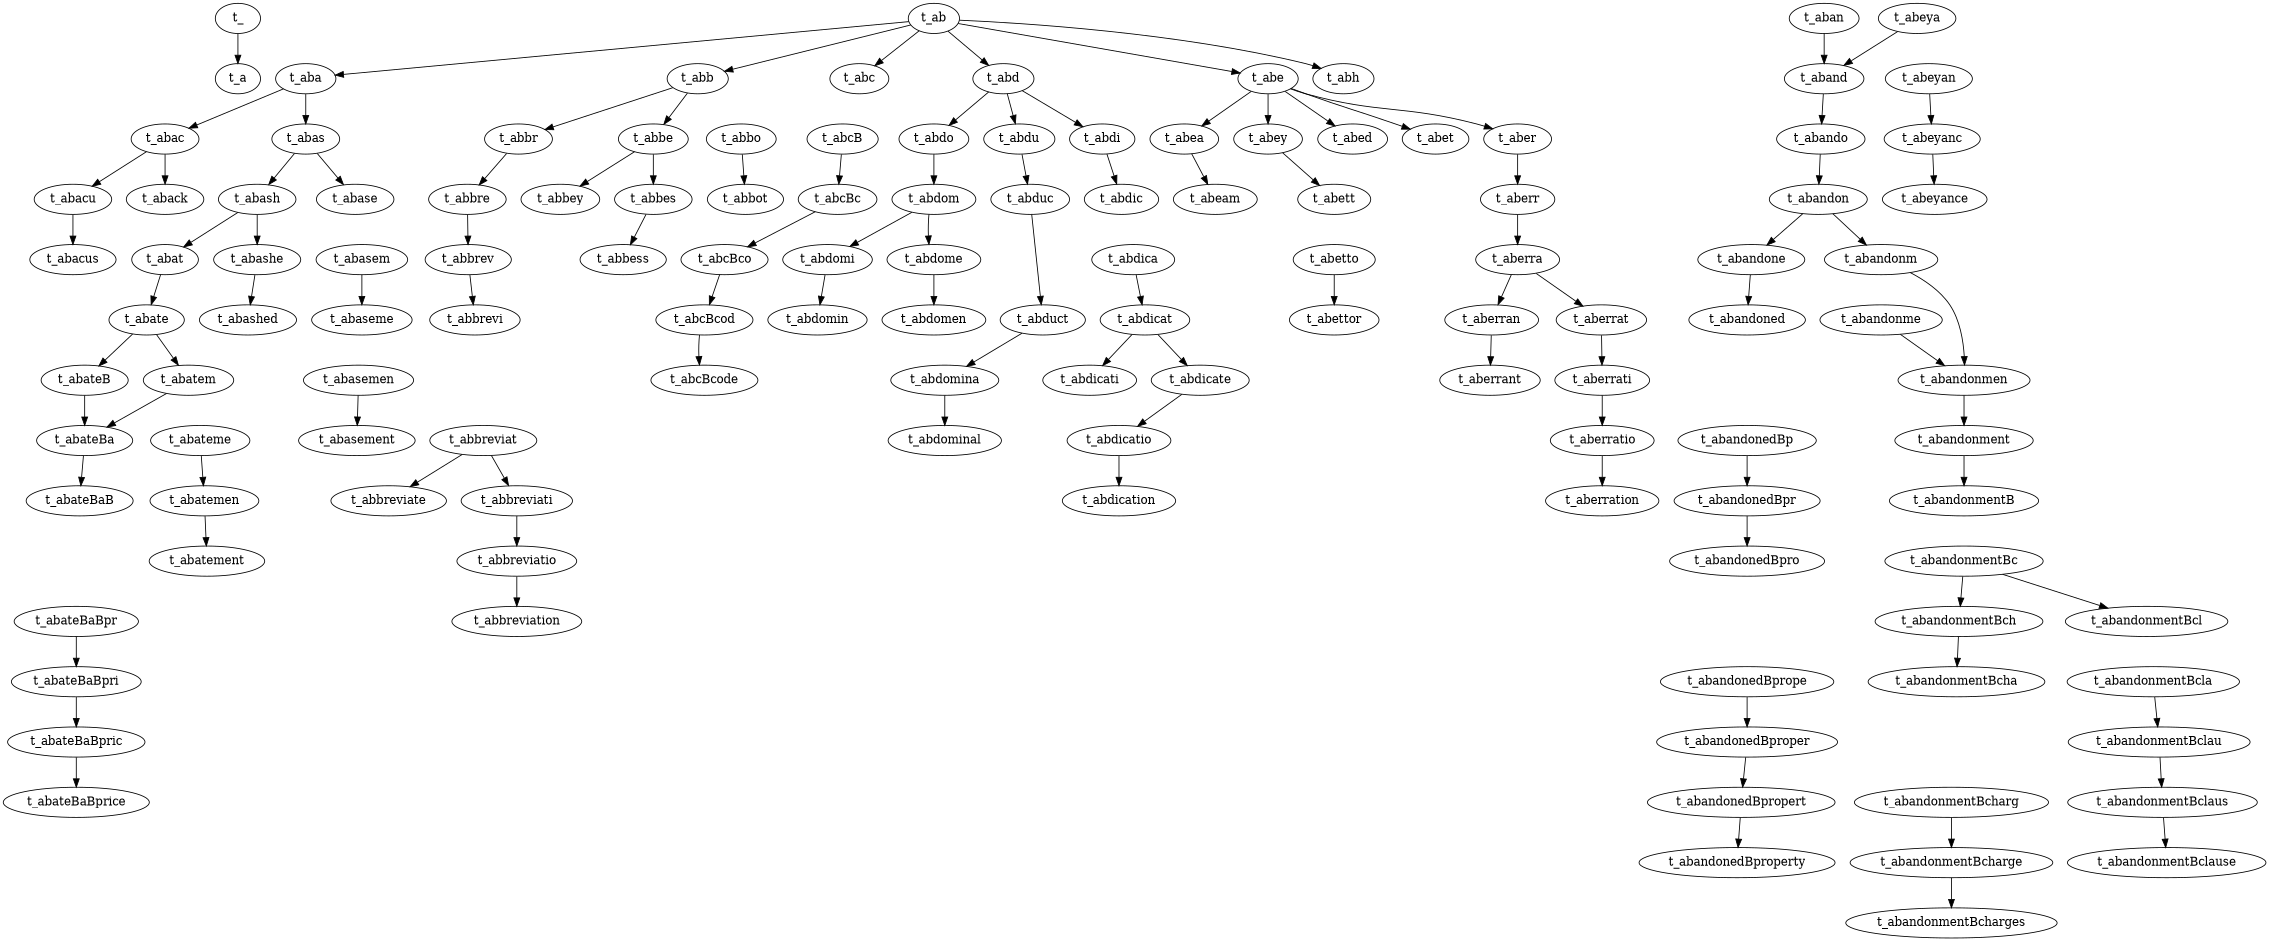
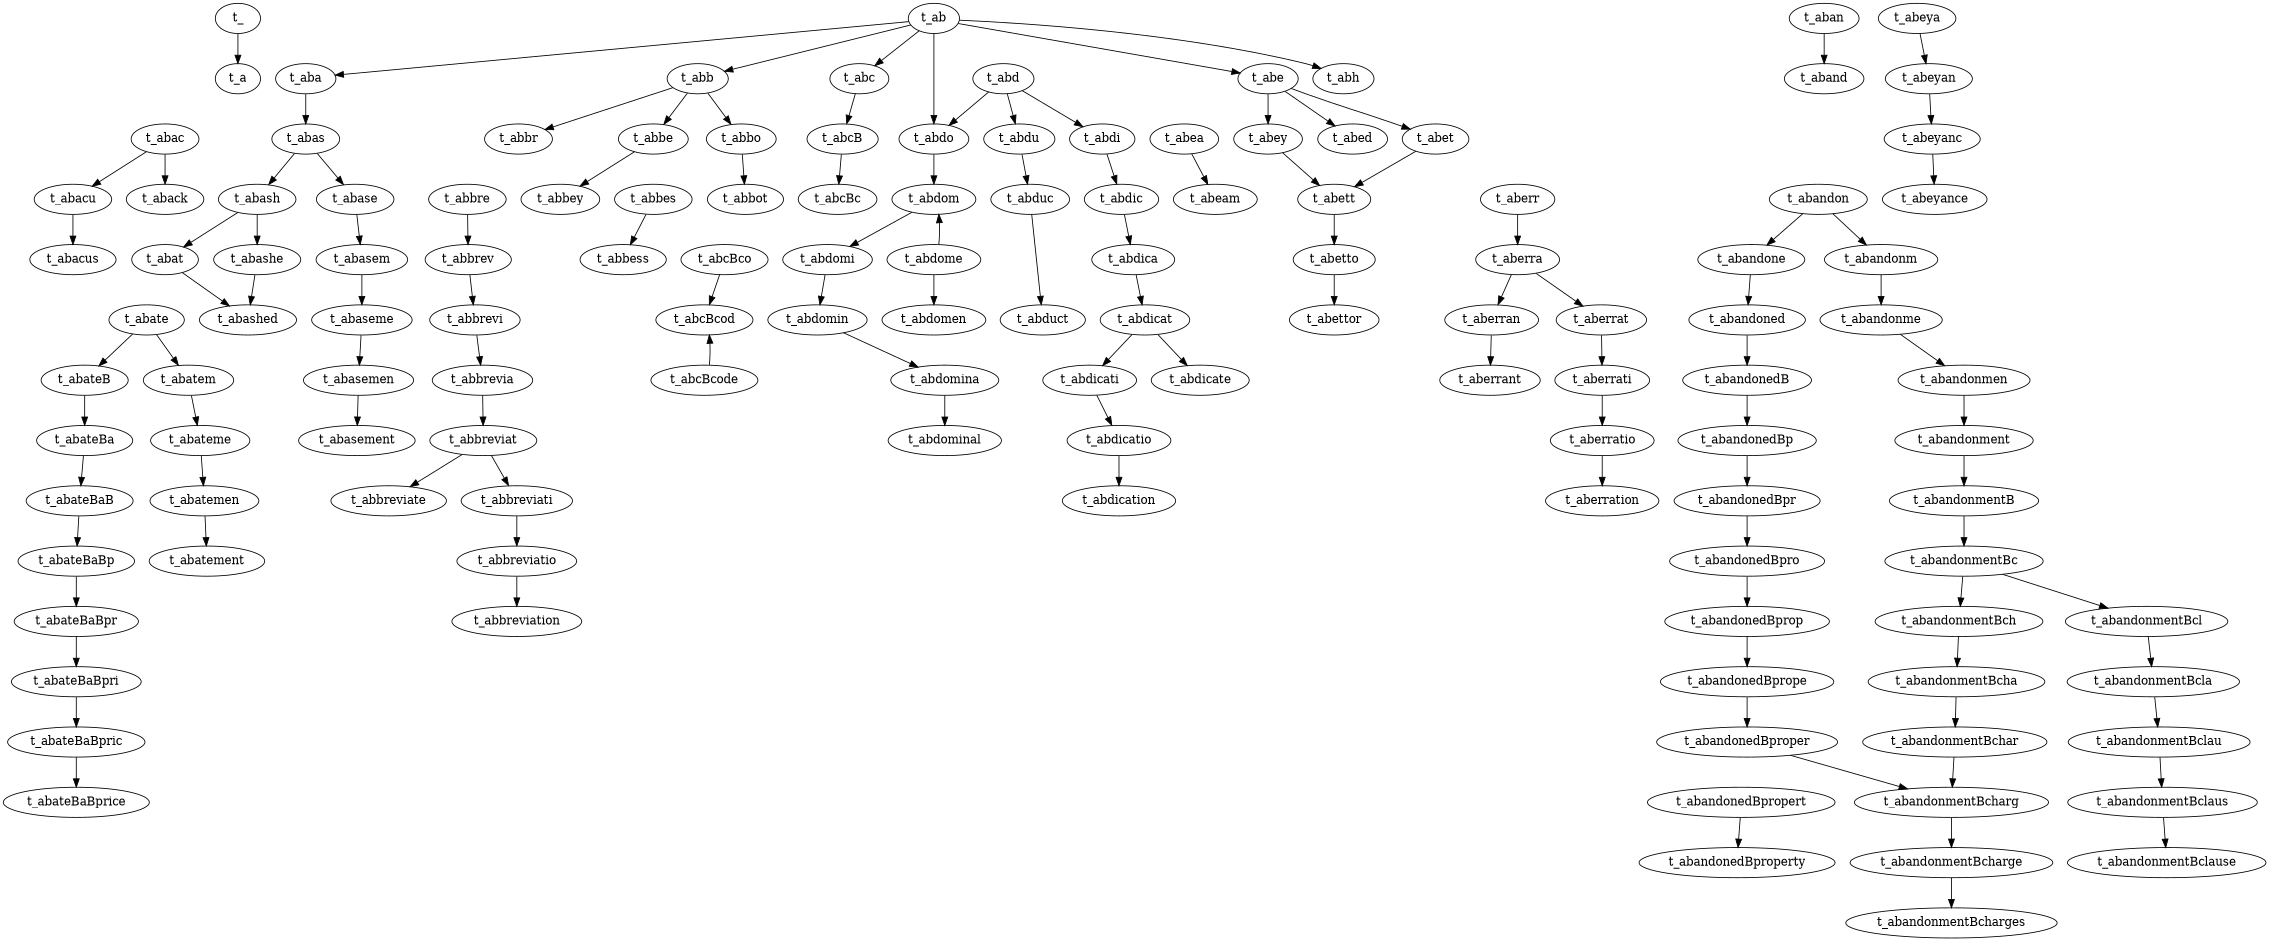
edge "t_ab" -> "t_abd": now "t_ab" -> "t_abdo"
edge "t_abeya" -> "t_aband": now "t_abeya" -> "t_abeyan"
edge "t_abb" -> "t_abbo": added
edge "t_abc" -> "t_abcB": added
edge "t_abe" -> "t_abea": removed
edge "t_aba" -> "t_abac": removed
node "t_aber": removed
node "t_abando": removed
edge "t_abbe" -> "t_abbes": removed
edge "t_abbr" -> "t_abbre": removed
edge "t_abet" -> "t_abett": added
edge "t_abase" -> "t_abasem": added
edge "t_abdom" -> "t_abdome": reversed
edge "t_abdic" -> "t_abdica": added
edge "t_abett" -> "t_abetto": added
edge "t_abcBc" -> "t_abcBco": removed
edge "t_abat" -> "t_abate": now "t_abat" -> "t_abashed"
edge "t_abandonm" -> "t_abandonmen": now "t_abandonm" -> "t_abandonme"
edge "t_abaseme" -> "t_abasemen": added
edge "t_abcBcod" -> "t_abcBcode": reversed
edge "t_abduct" -> "t_abdomina": now "t_abdomin" -> "t_abdomina"
node "t_abbrevia": added
node "t_abandonedB": added
edge "t_abatem" -> "t_abateBa": now "t_abatem" -> "t_abateme"
edge "t_abdicate" -> "t_abdicatio": now "t_abdicati" -> "t_abdicatio"
edge "t_abandonmentB" -> "t_abandonmentBc": added
node "t_abateBaBp": added
node "t_abandonedBprop": added
edge "t_abandonmentBcl" -> "t_abandonmentBcla": added
node "t_abandonmentBchar": added
edge "t_abandonedBproper" -> "t_abandonedBpropert": now "t_abandonedBproper" -> "t_abandonmentBcharg"
